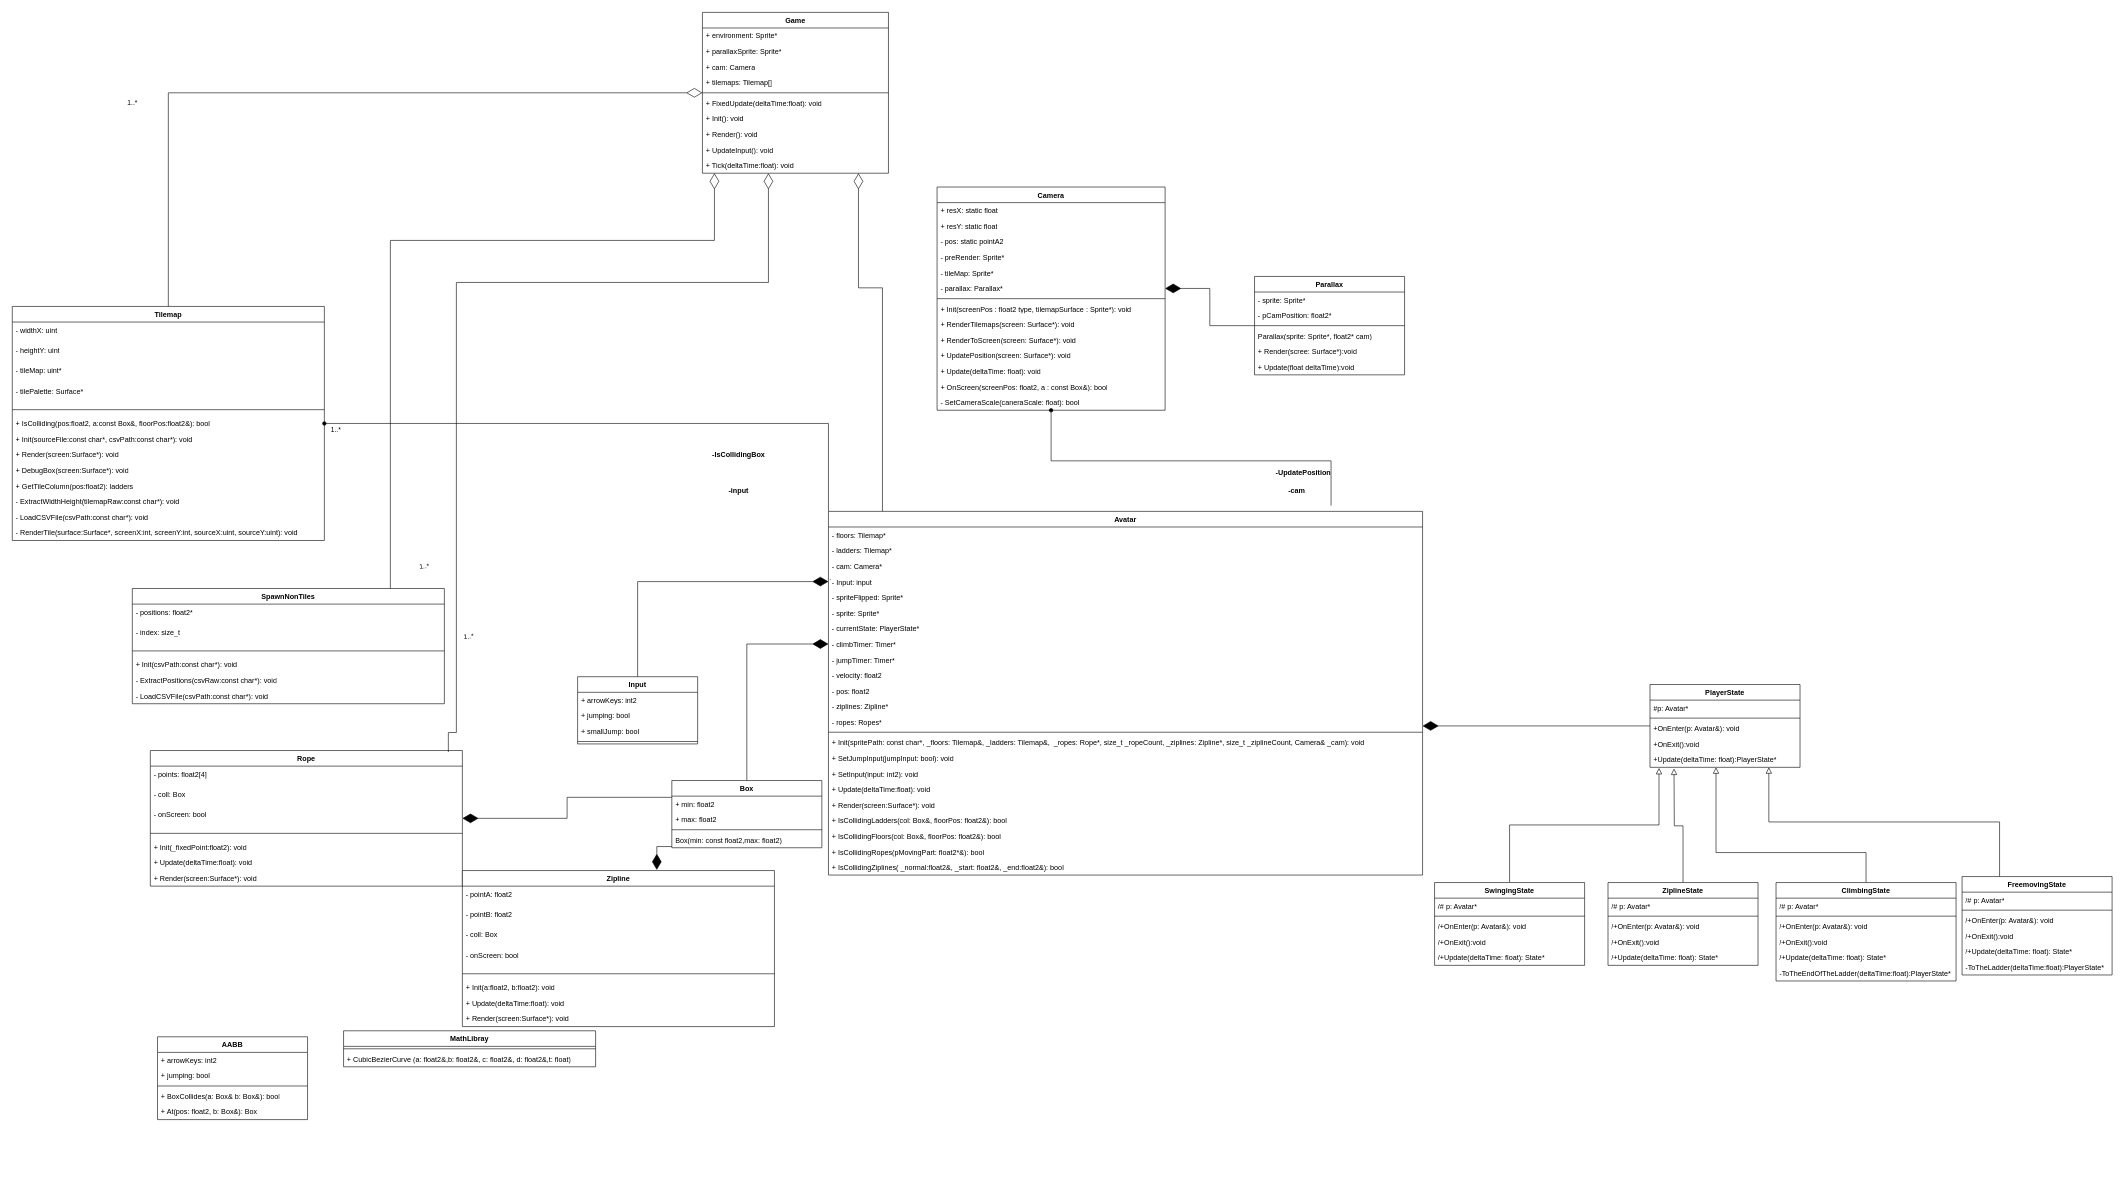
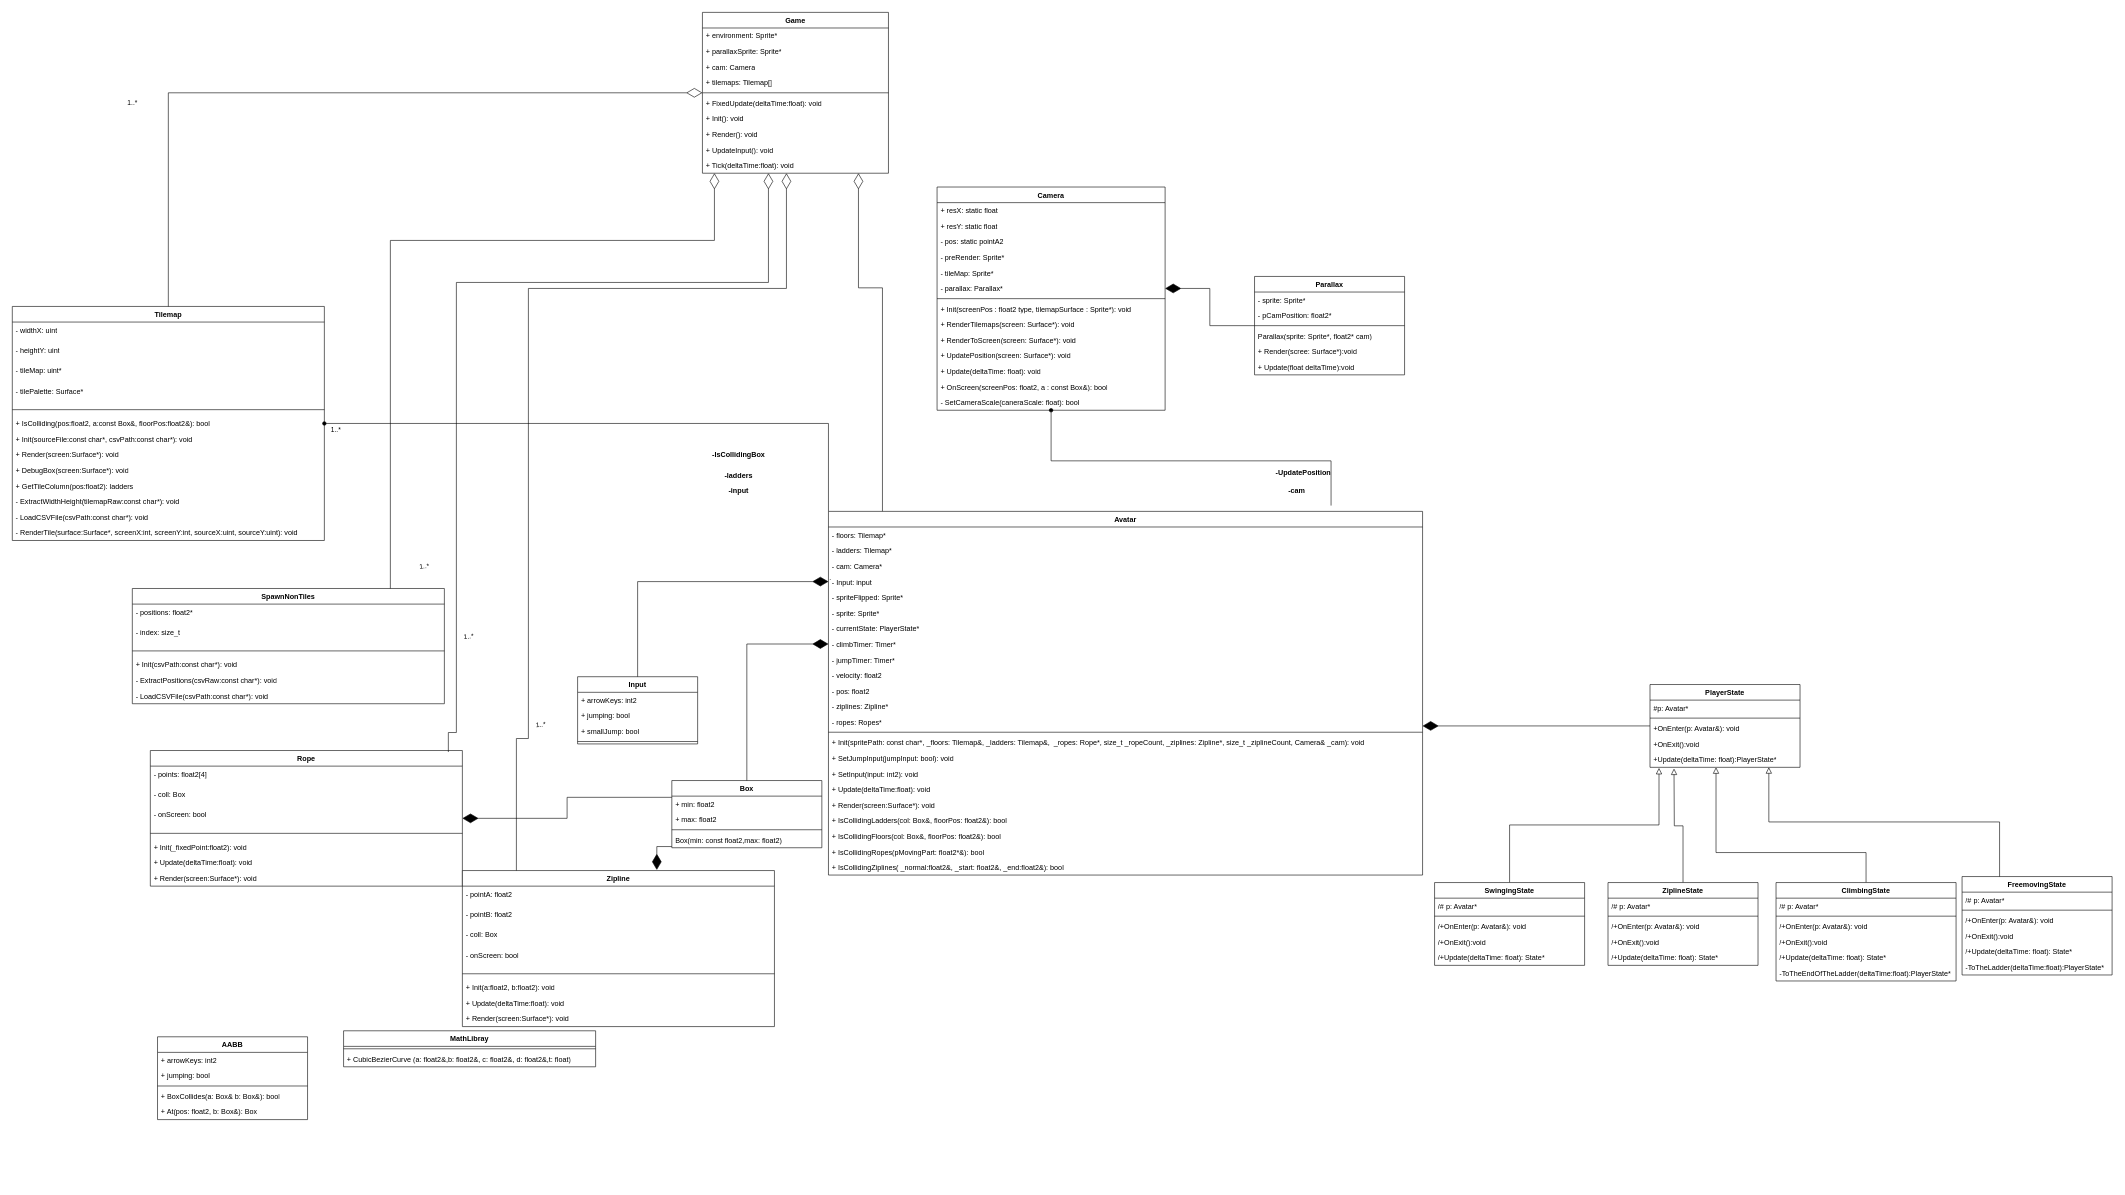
edge "Zipline" -> "Game": added, label "1..*"
node "-ladders": added
